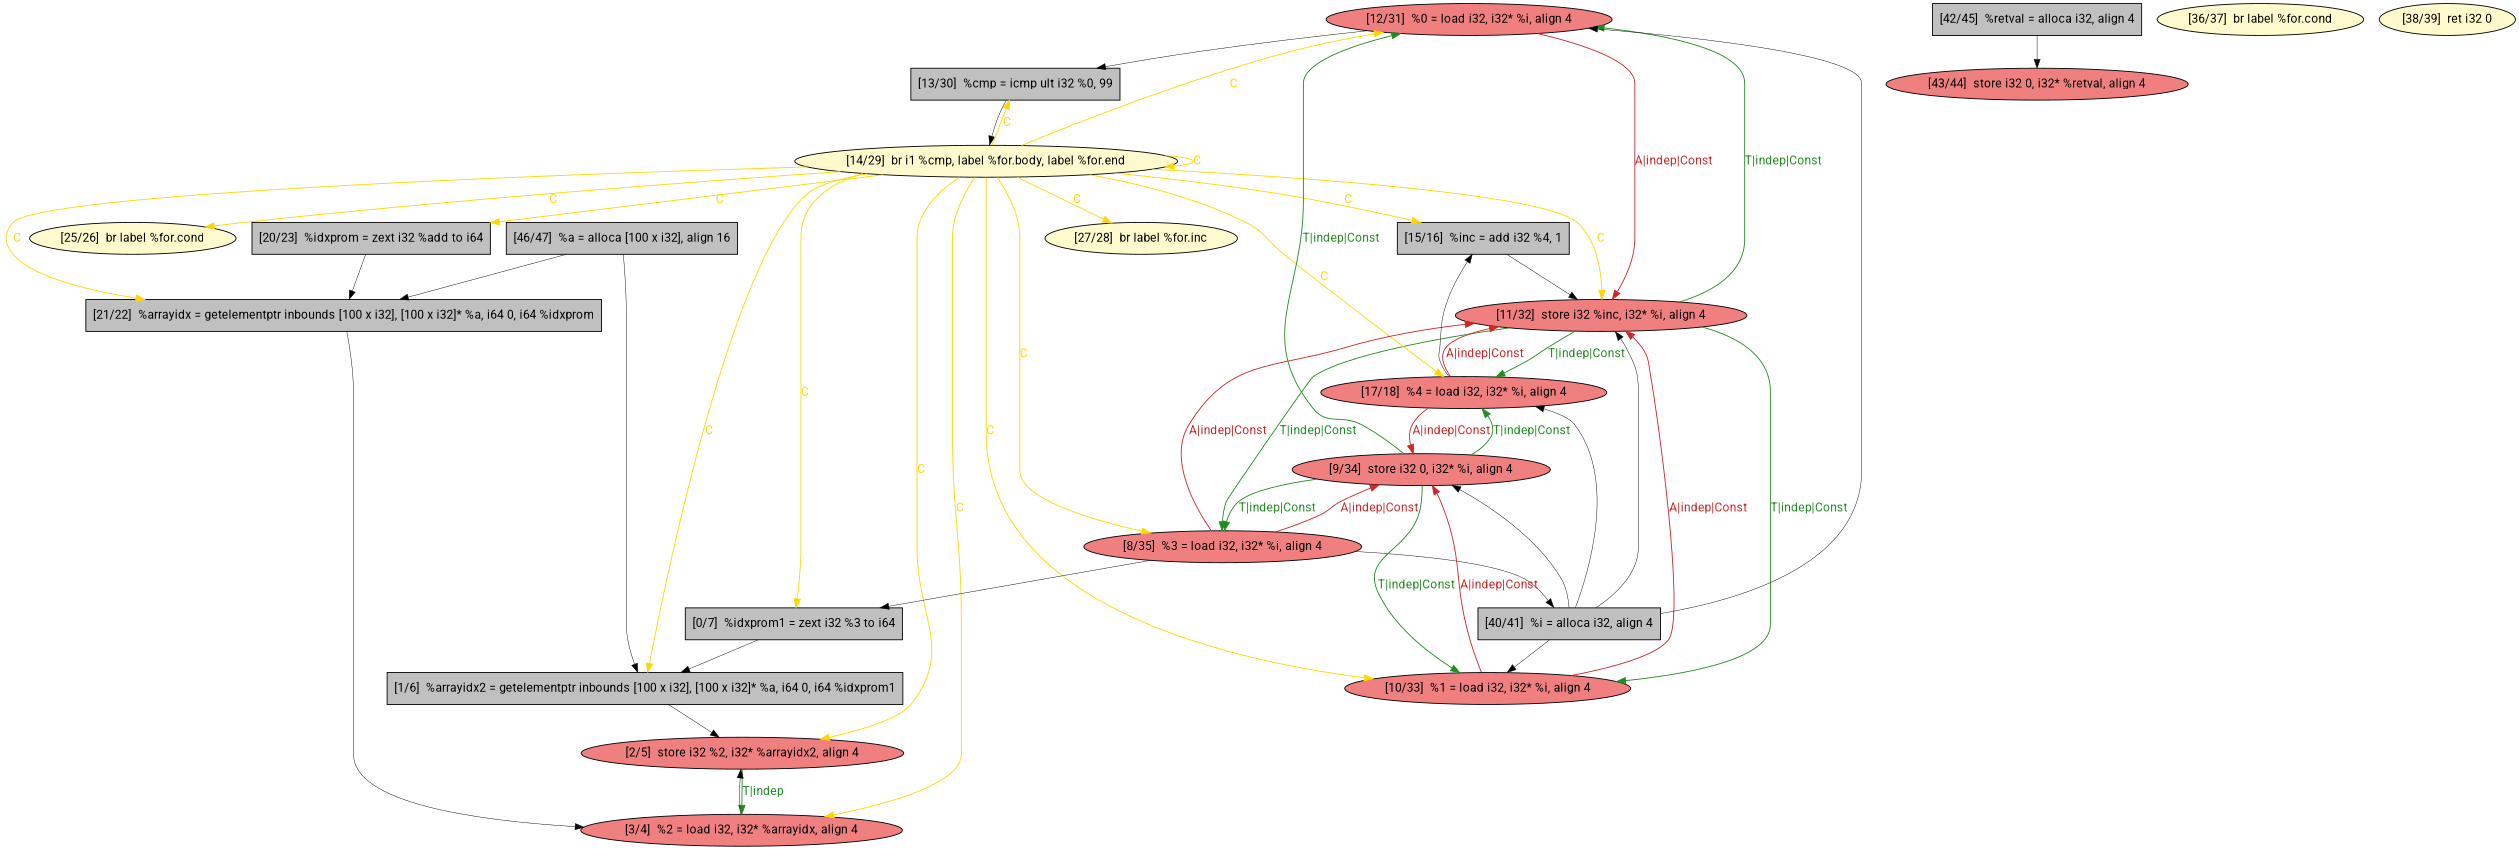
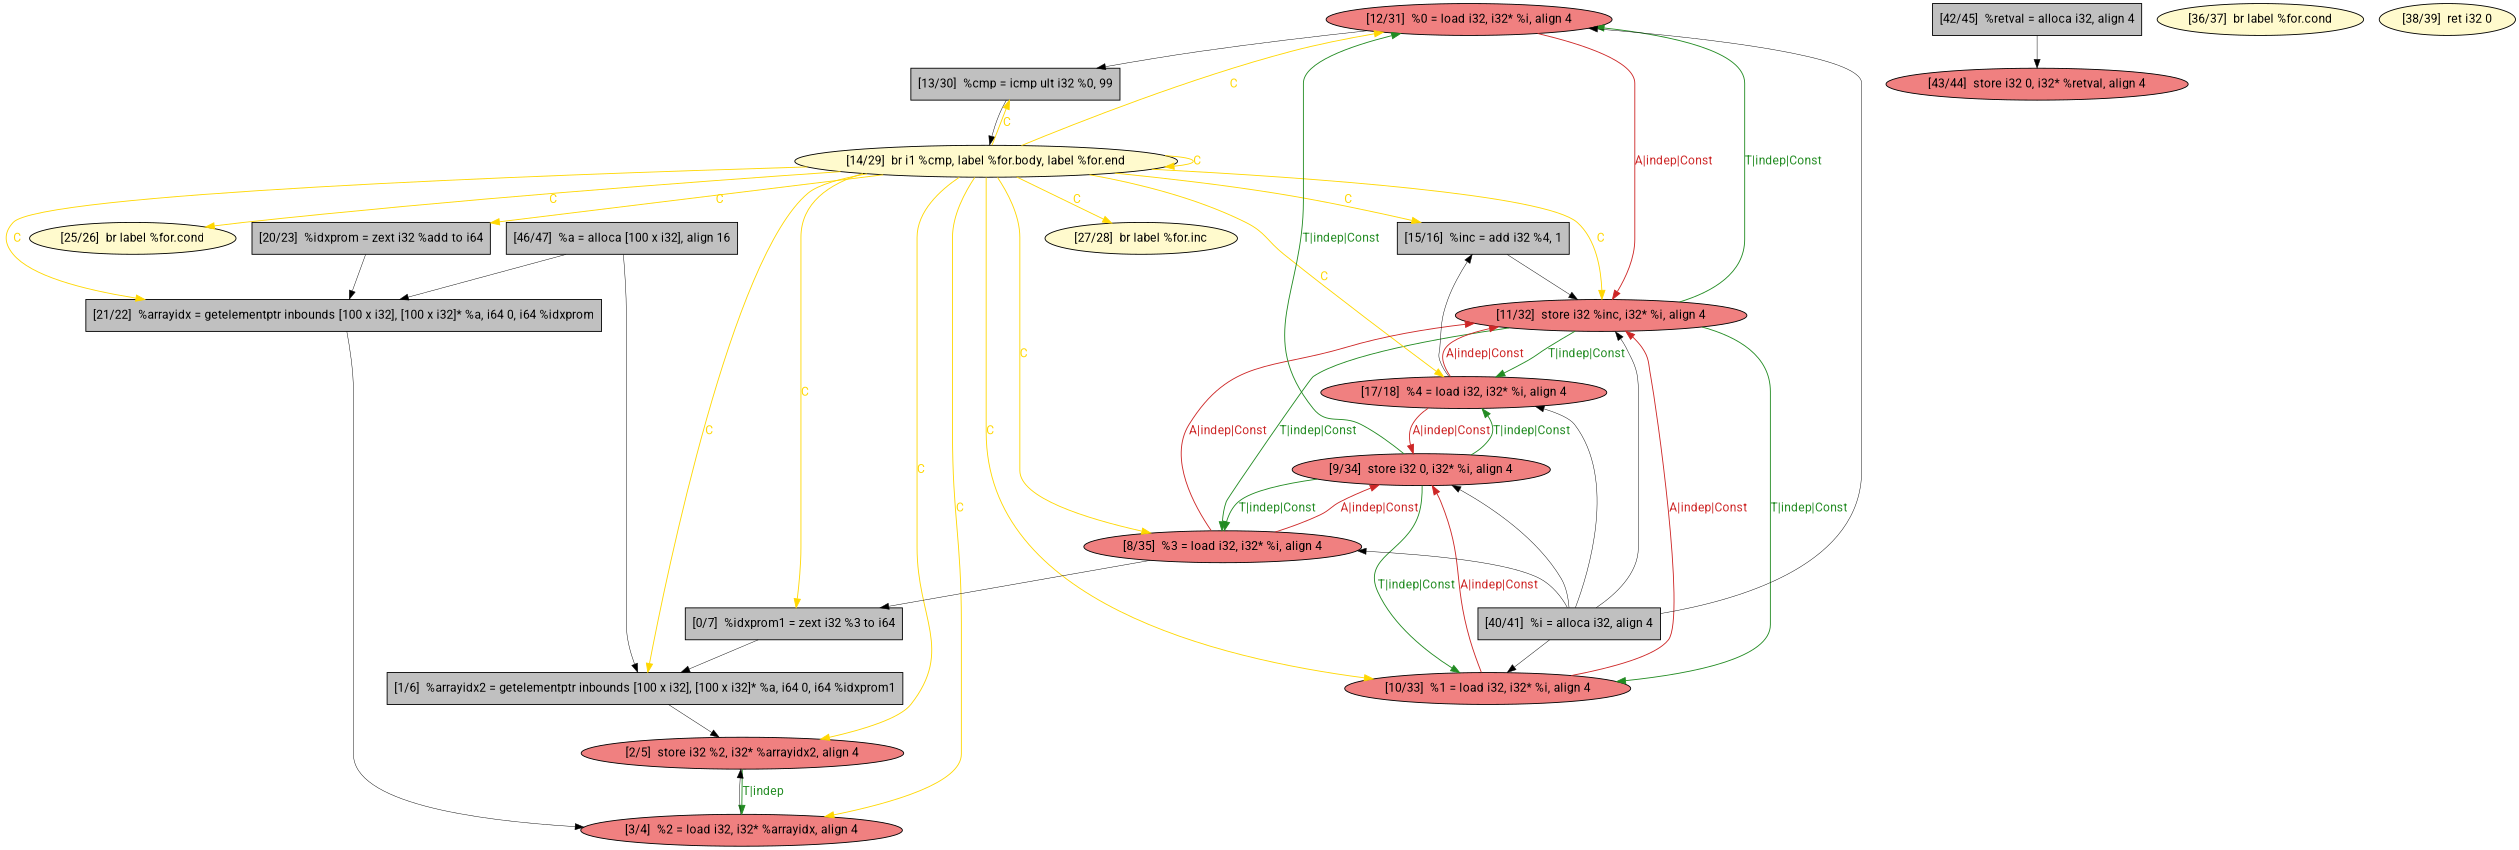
edge "[8/35]  %3 = load i32, i32* %i, align 4" -> "[40/41]  %i = alloca i32, align 4": reversed
